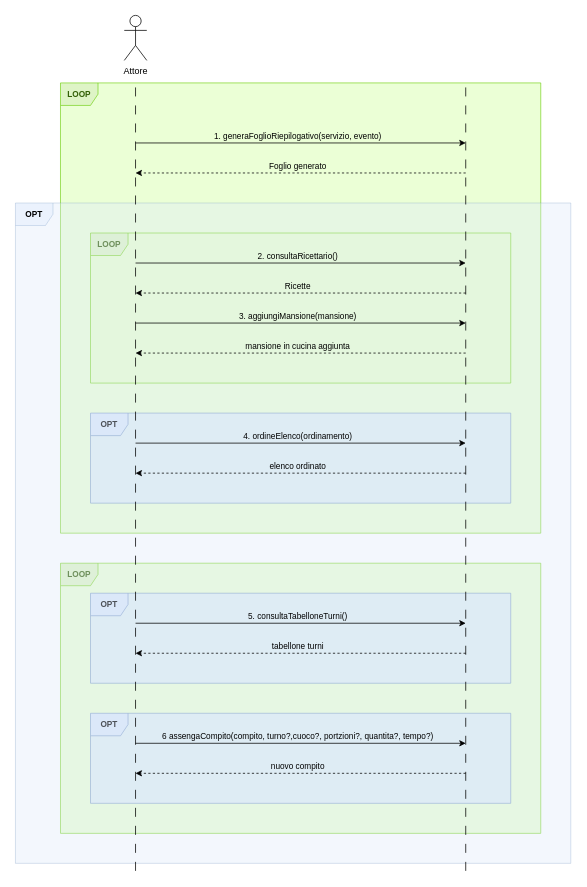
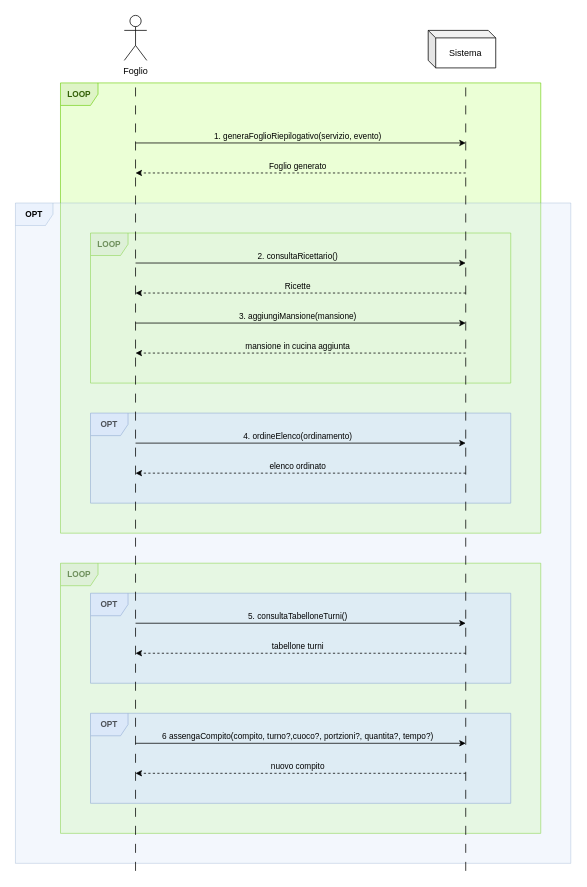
node "Sistema": added
node "Attore": label "Attore" -> "Foglio"
